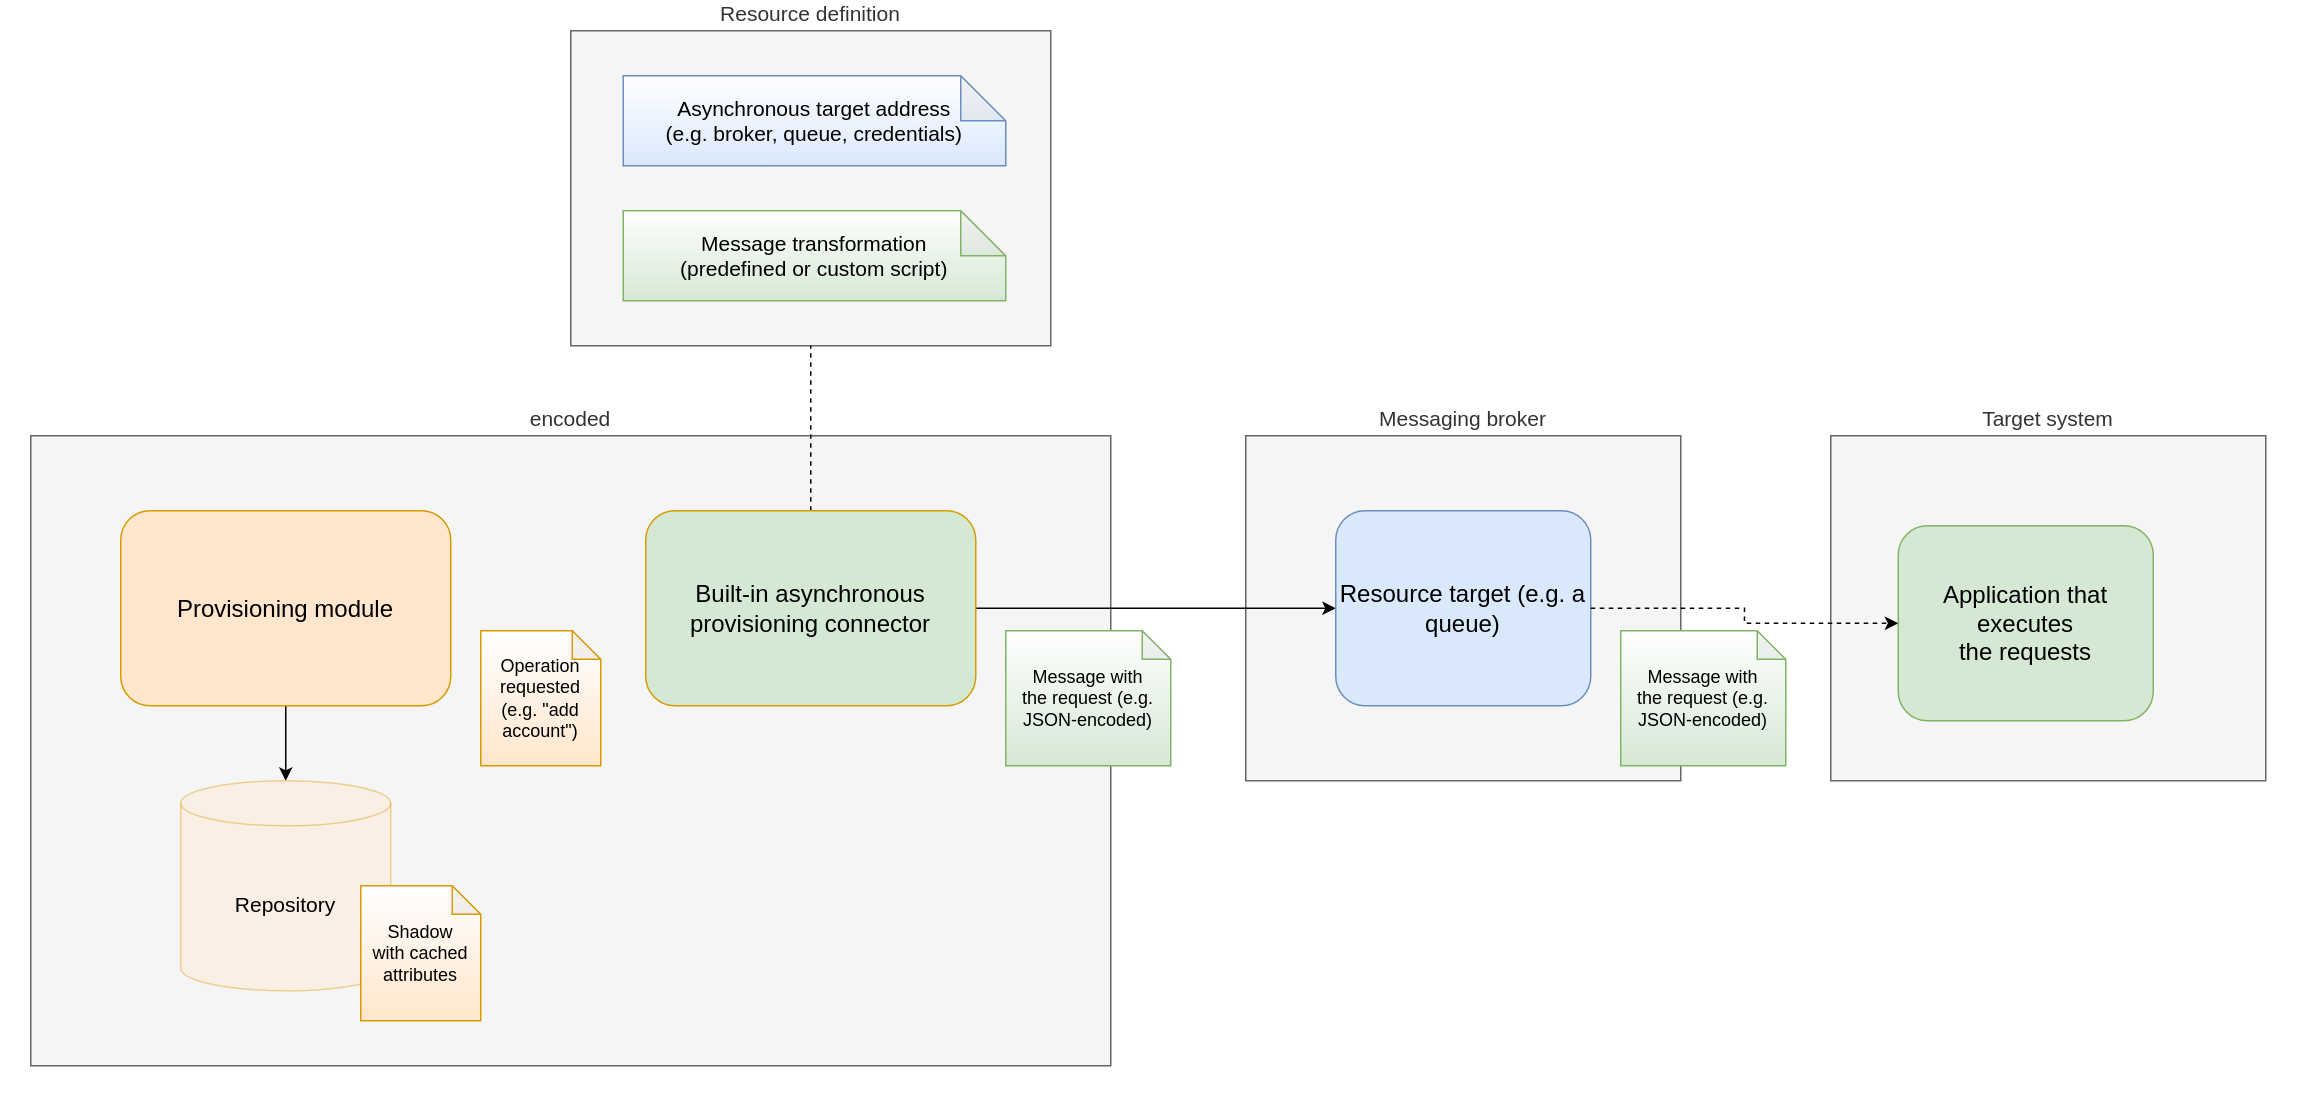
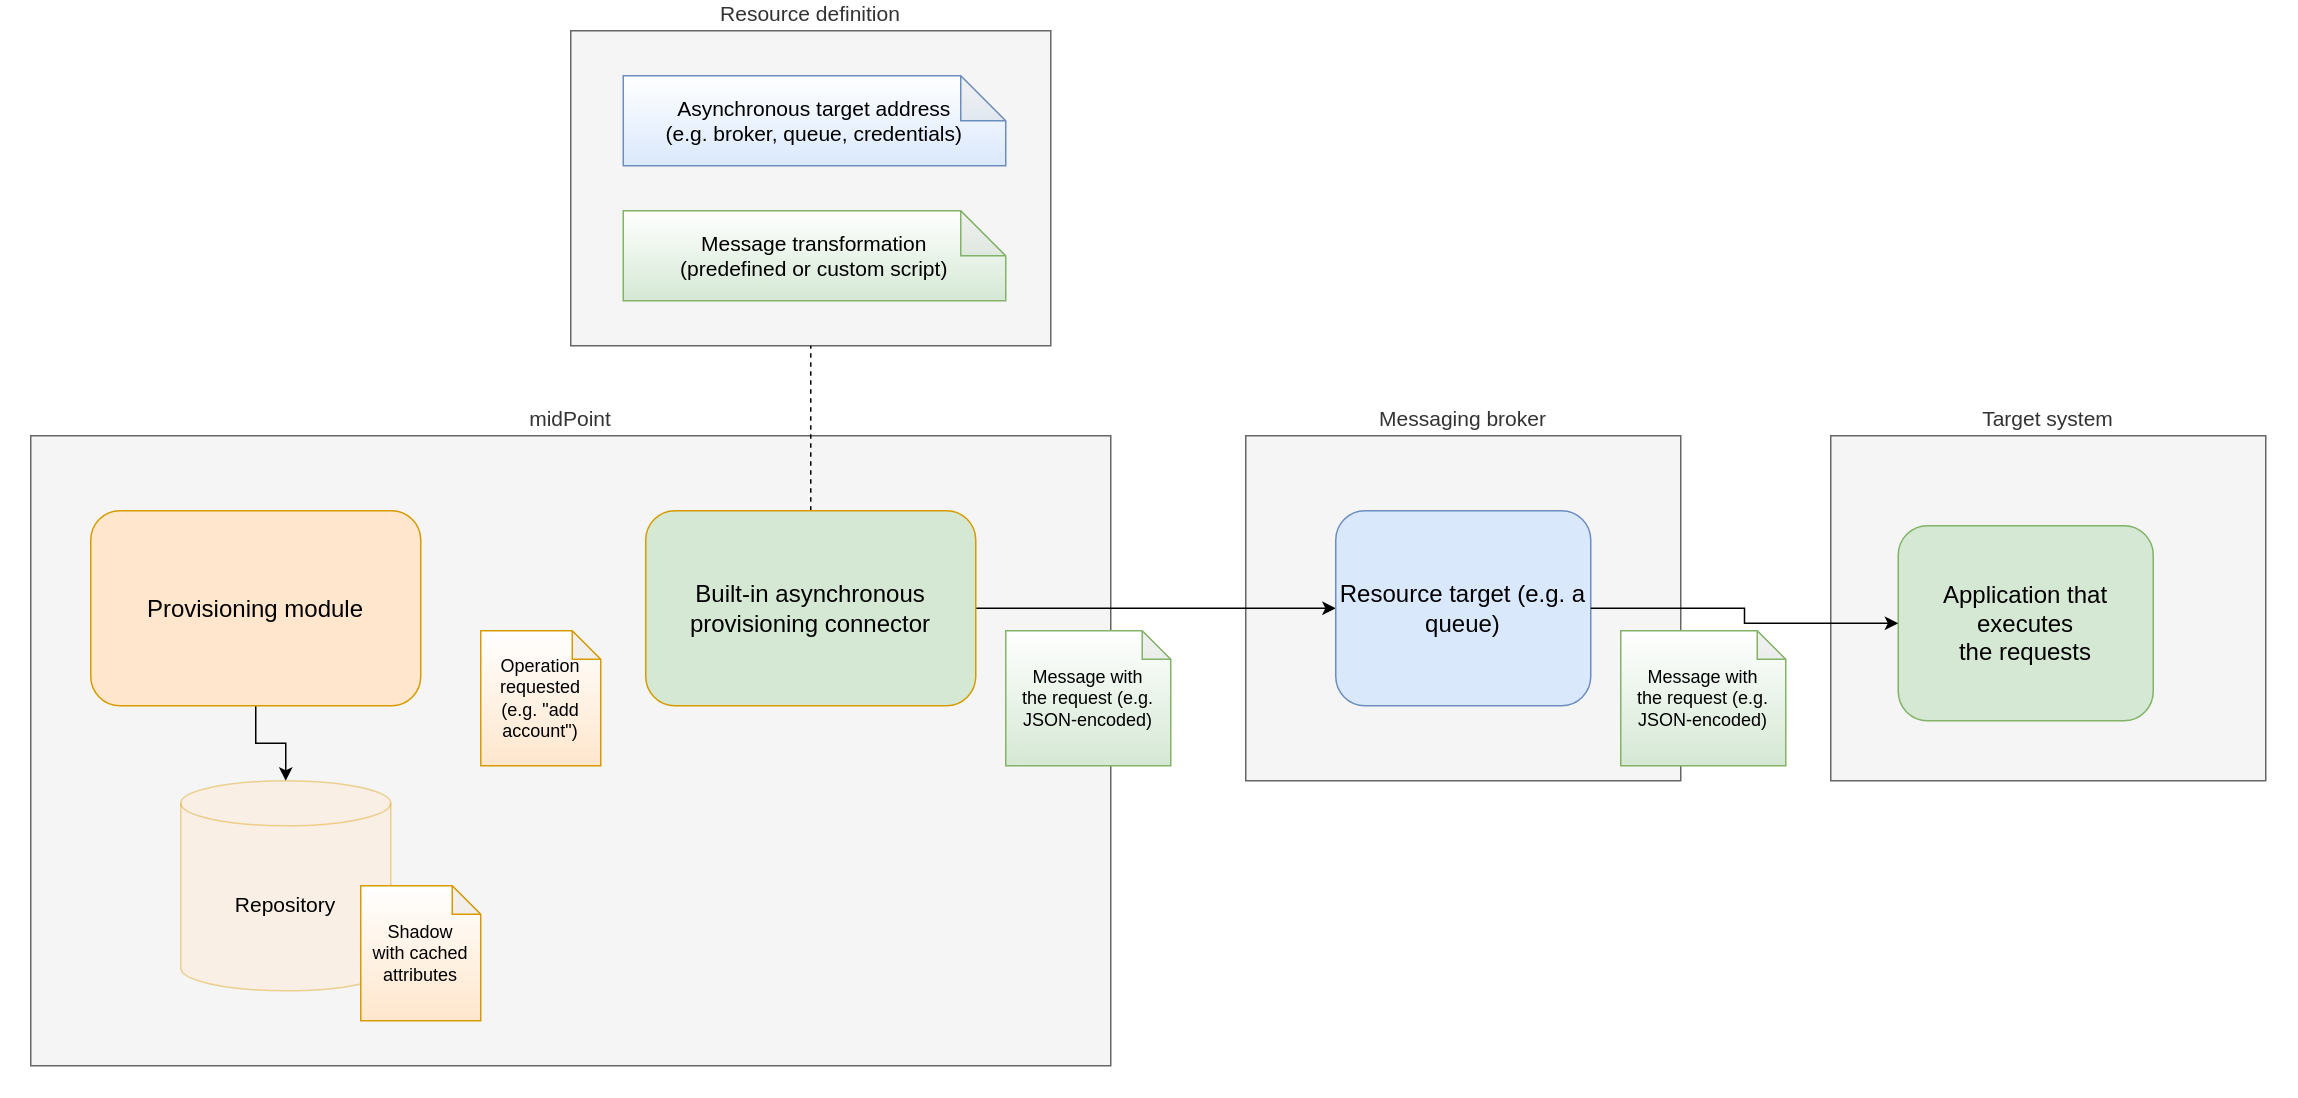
node "encoded": label "encoded" -> "midPoint"
node "Provisioning module": moved (286, 608) -> (256, 608)
edge "Resource target (e.g. a queue)" -> "Application that executes the requests": style dashed -> solid
